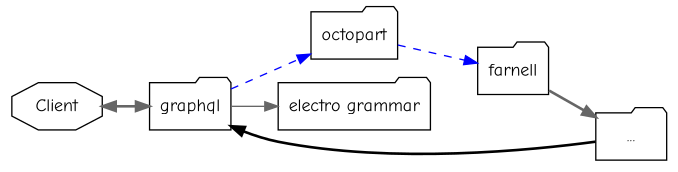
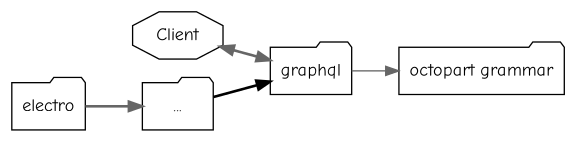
node "octopart": removed
node "farnell": label "farnell" -> "electro"
node "electro grammar": label "electro grammar" -> "octopart grammar"
